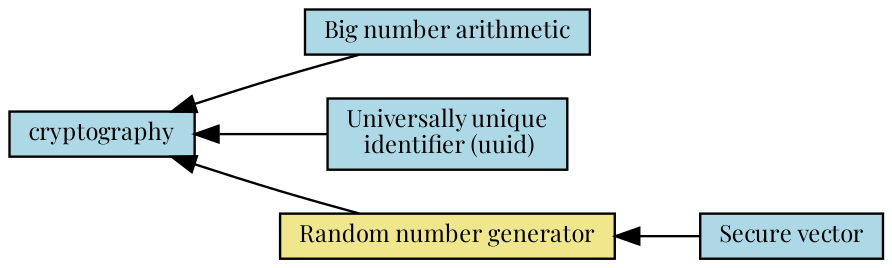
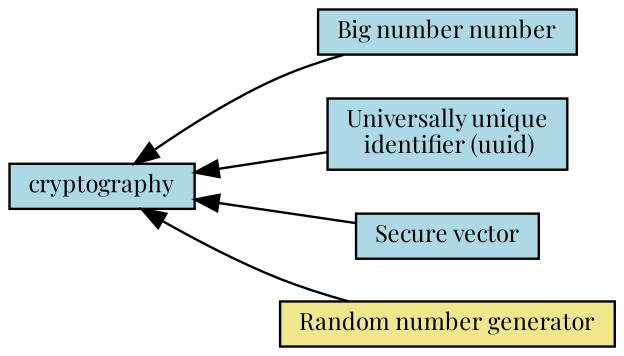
node "Big number arithmetic": label "Big number arithmetic" -> "Big number number"
edge "Secure vector" -> "Random number generator": now "Secure vector" -> "cryptography"
